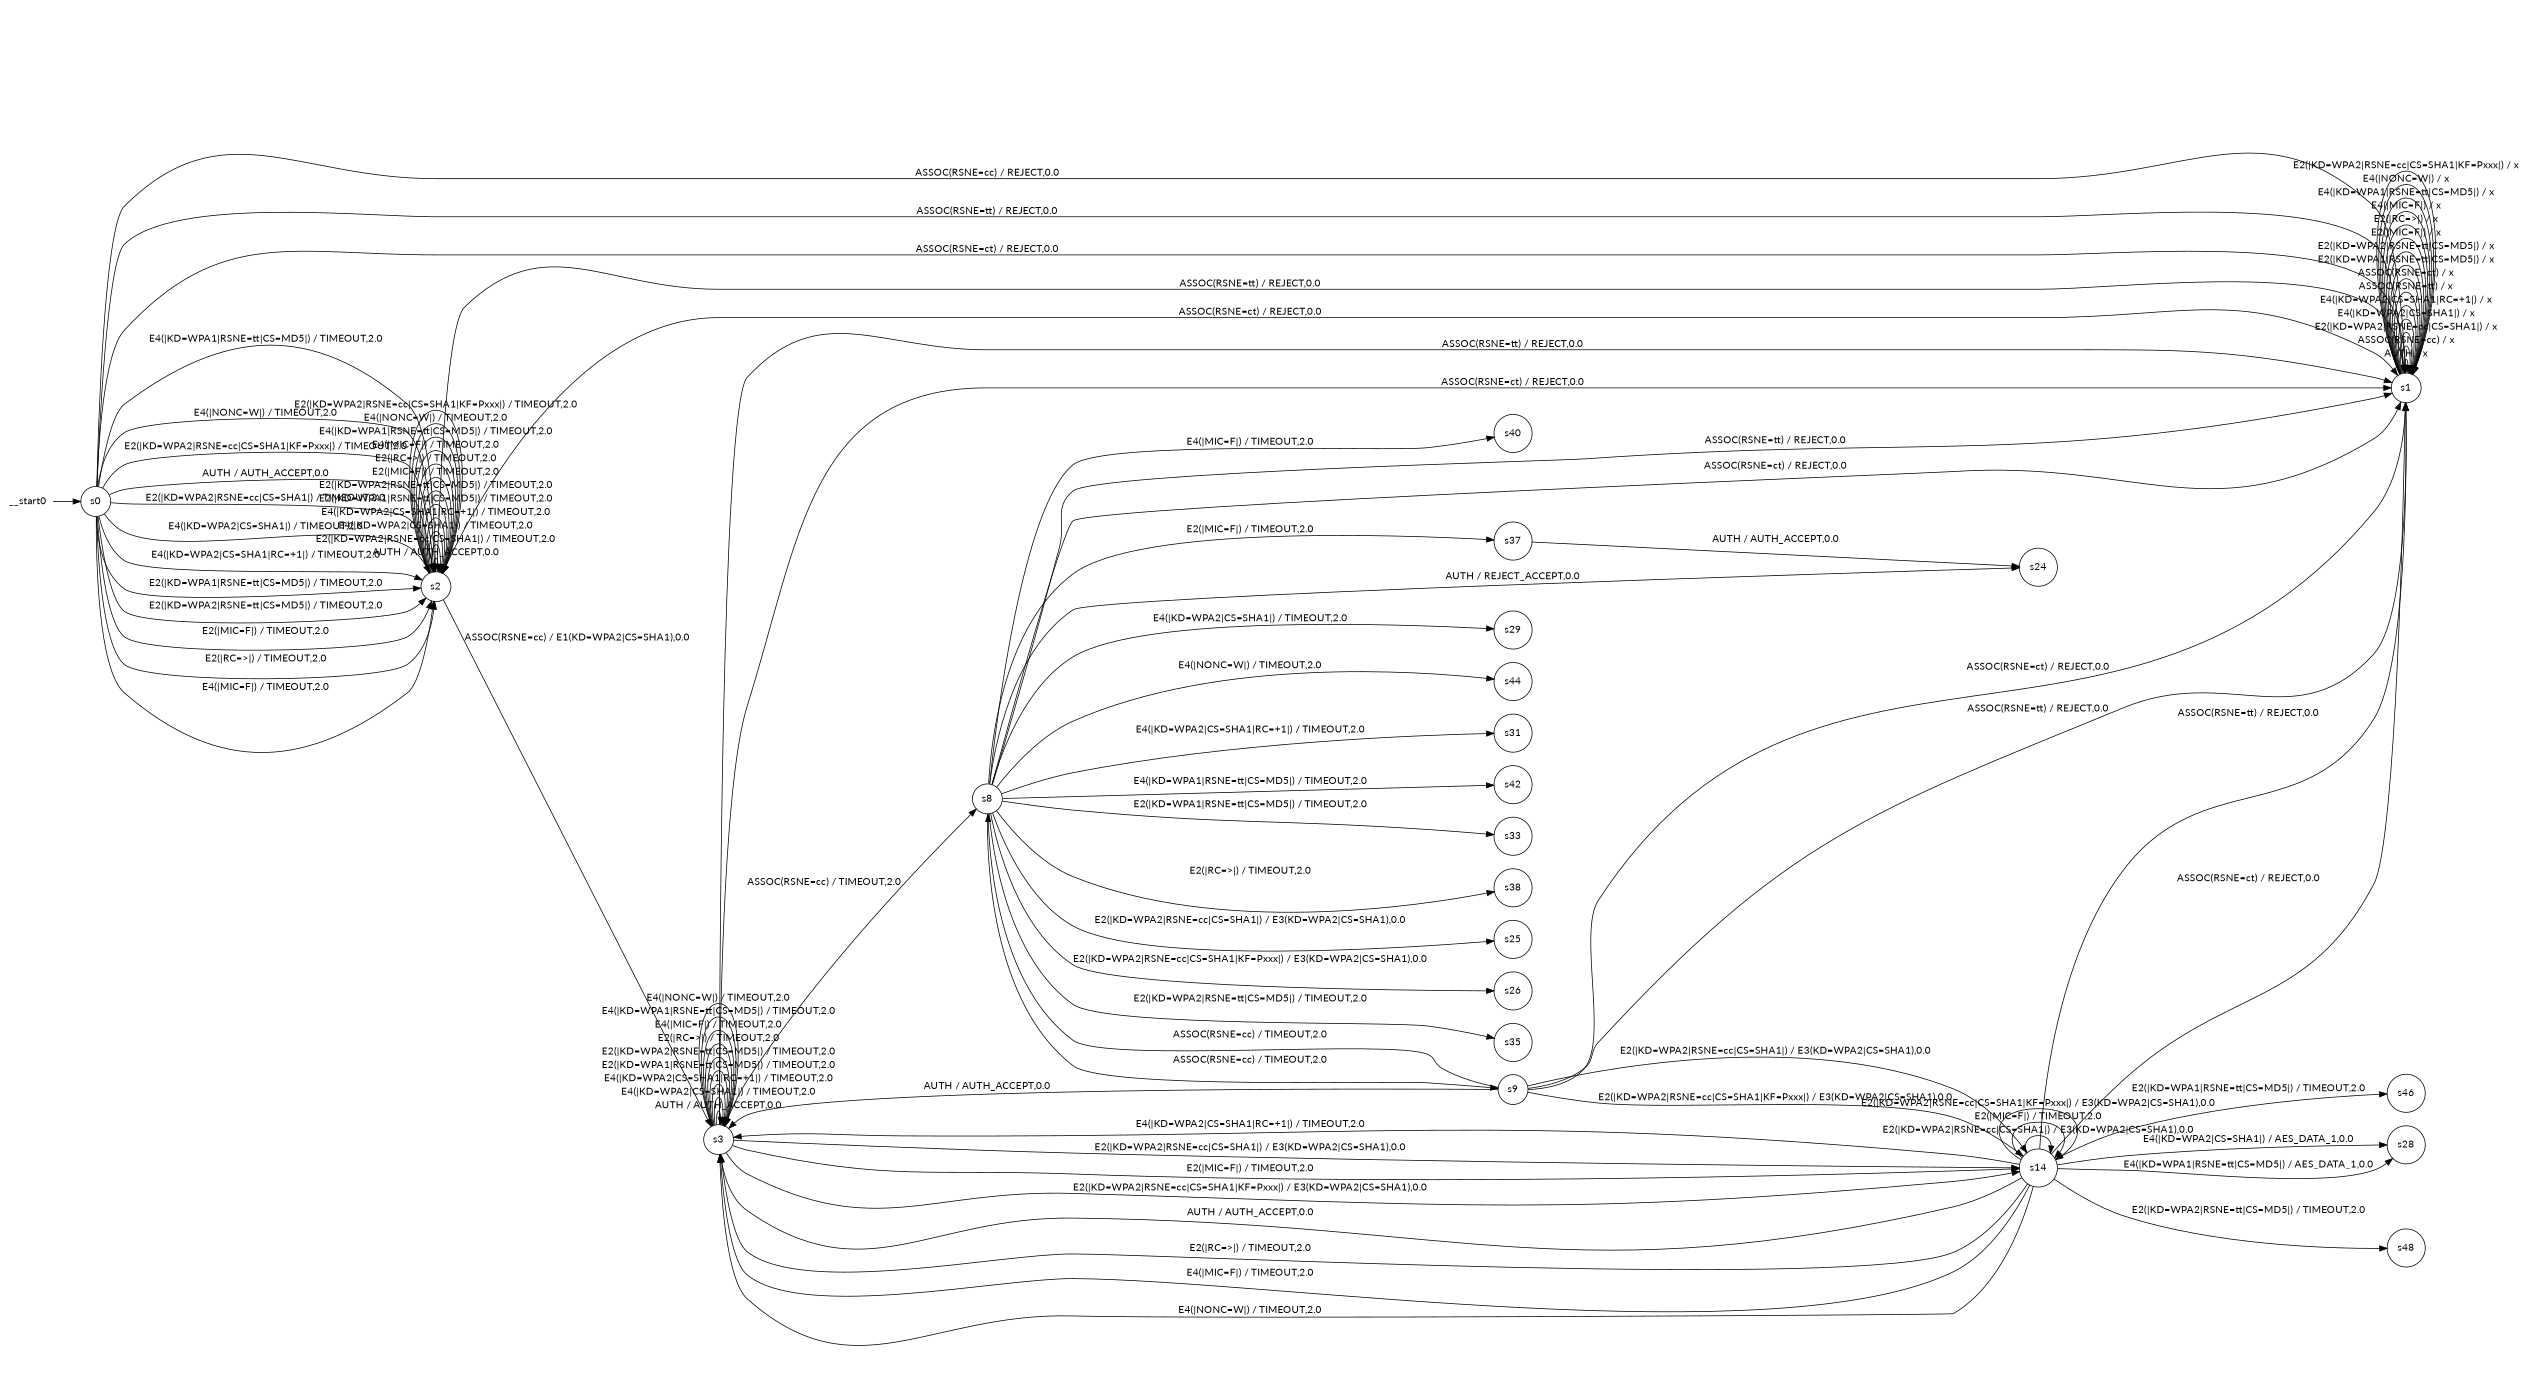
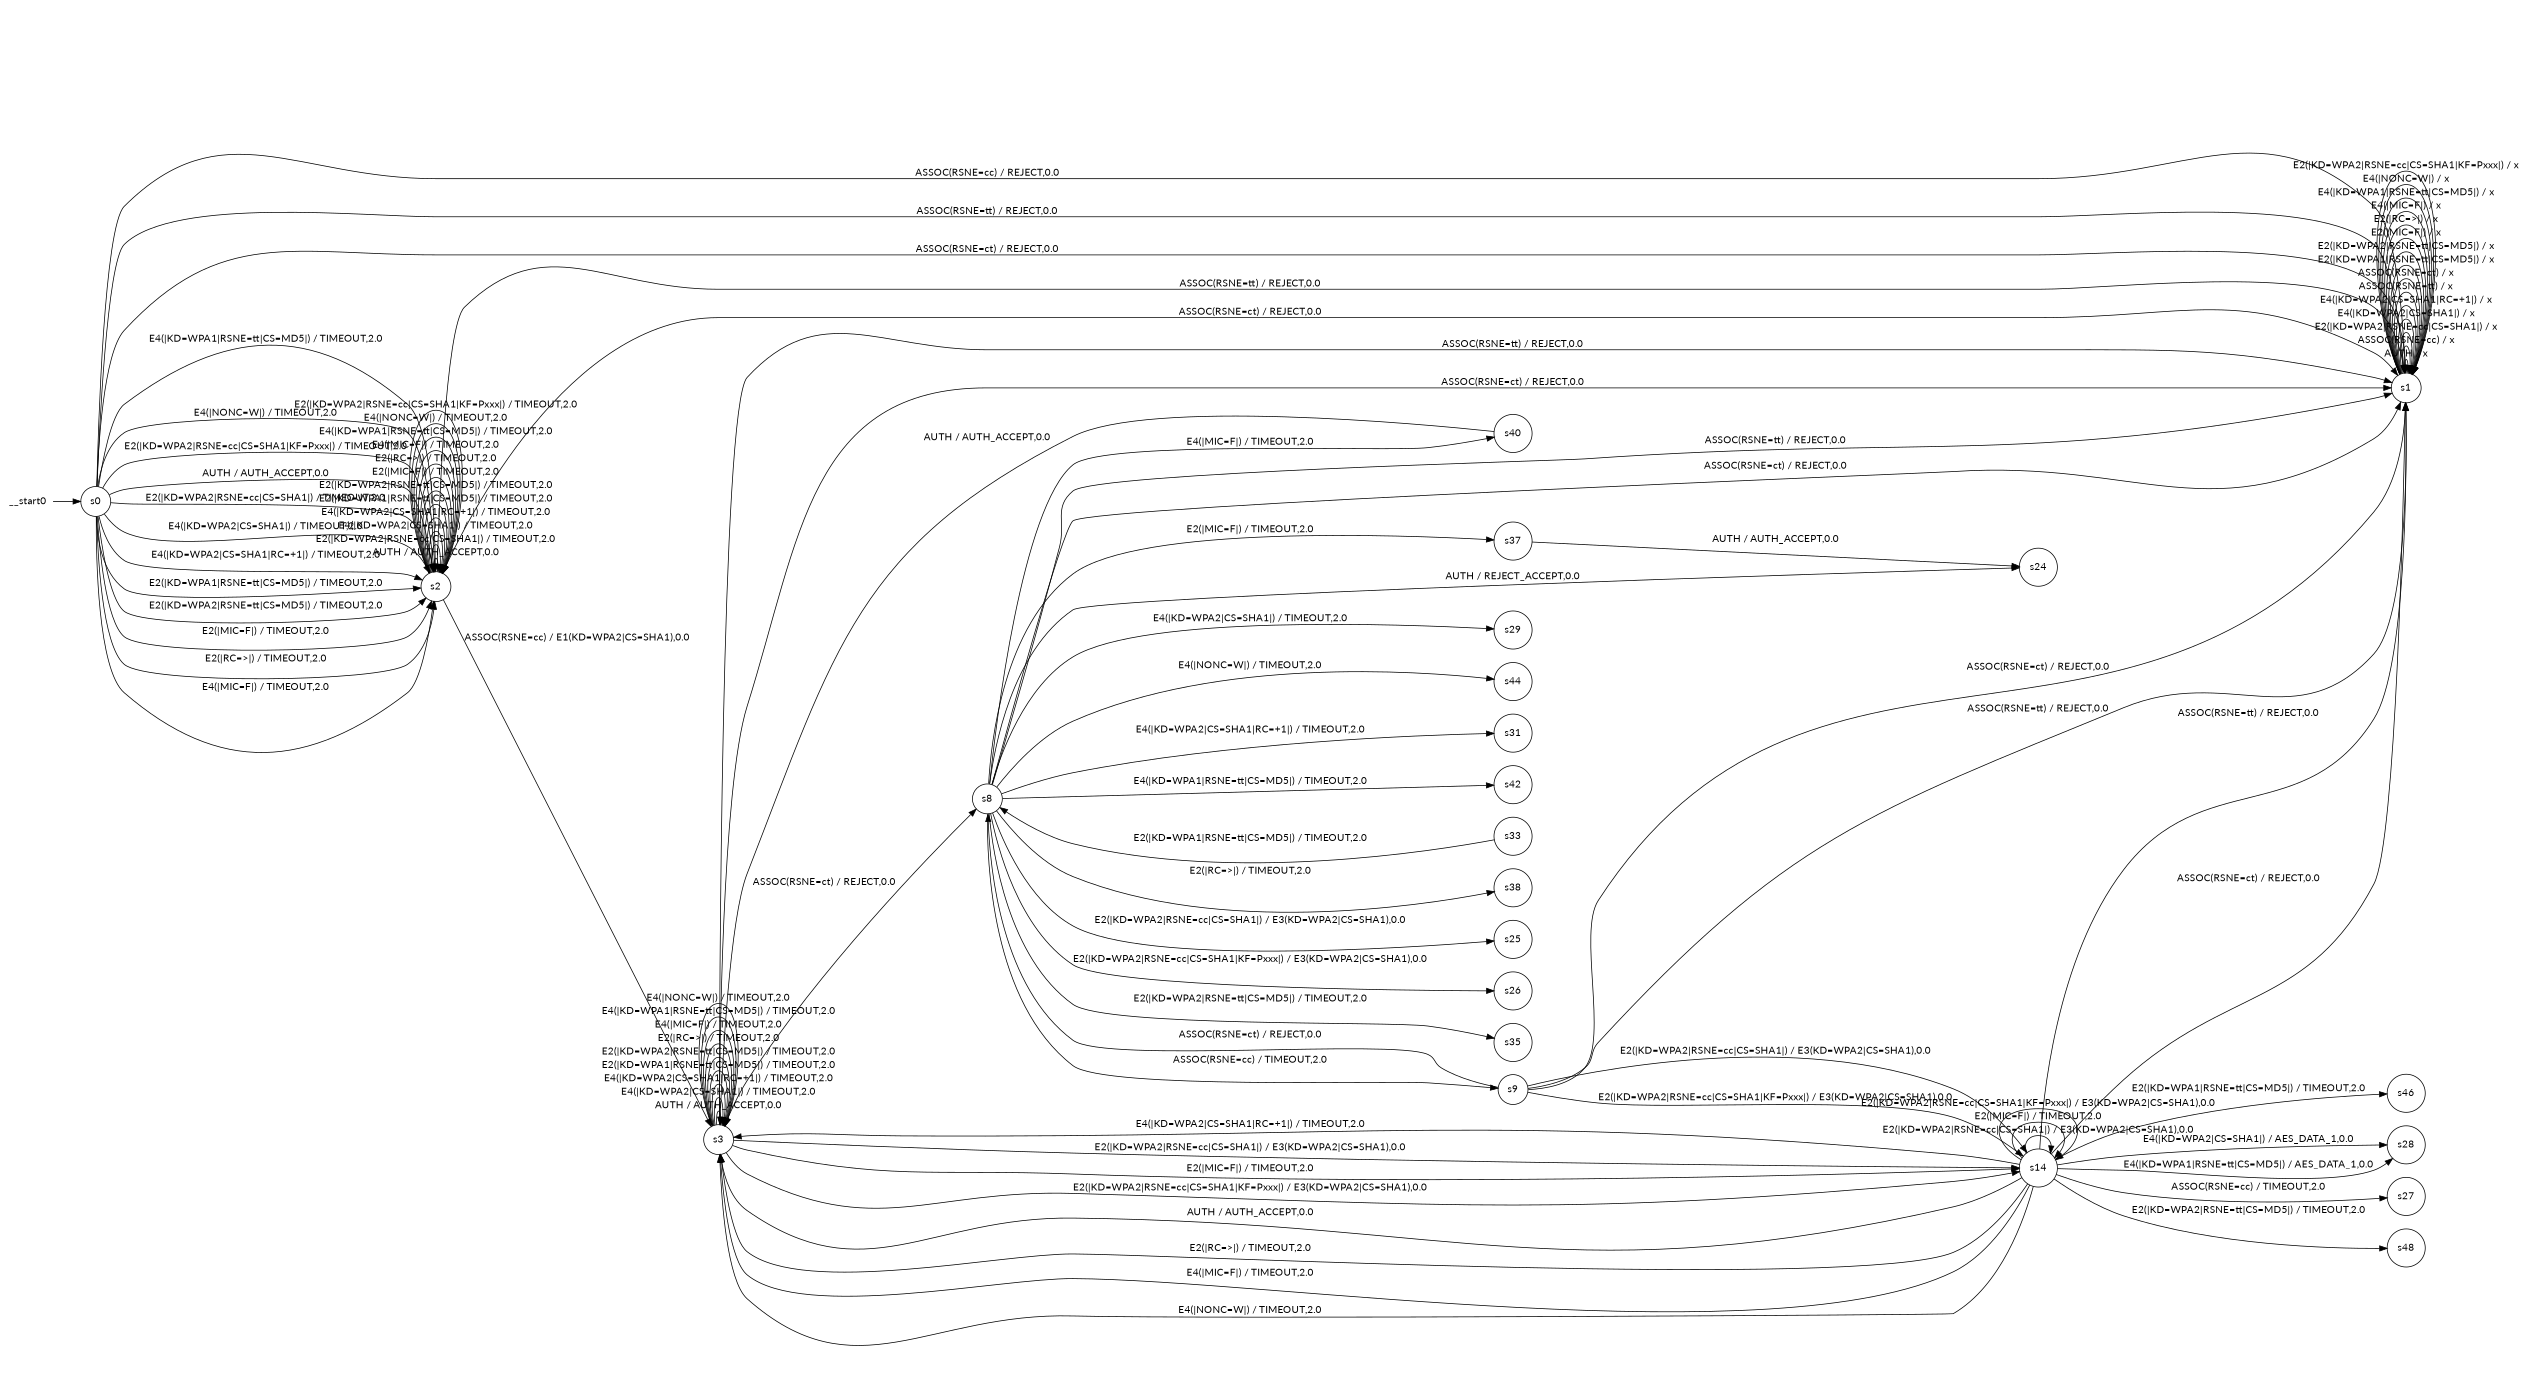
edge "s8" -> "s33": reversed
edge "s3" -> "s8": label "ASSOC(RSNE=cc) / TIMEOUT,2.0" -> "ASSOC(RSNE=ct) / REJECT,0.0"
edge "s9" -> "s8": label "ASSOC(RSNE=cc) / TIMEOUT,2.0" -> "ASSOC(RSNE=ct) / REJECT,0.0"
edge "s9" -> "s3": now "s40" -> "s3"
node "s27": added
